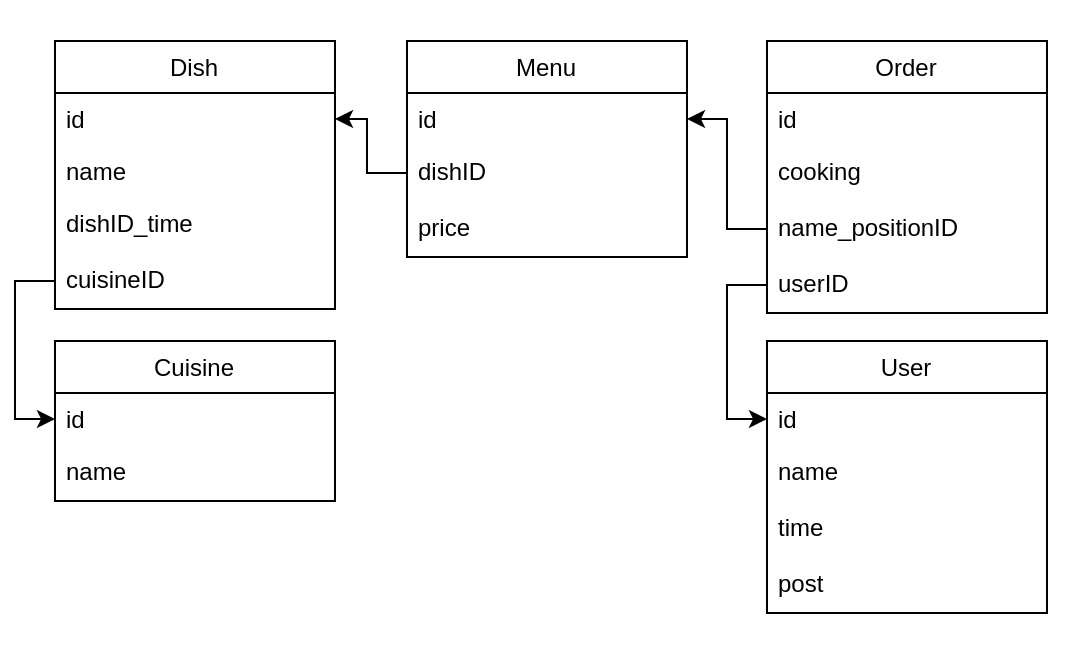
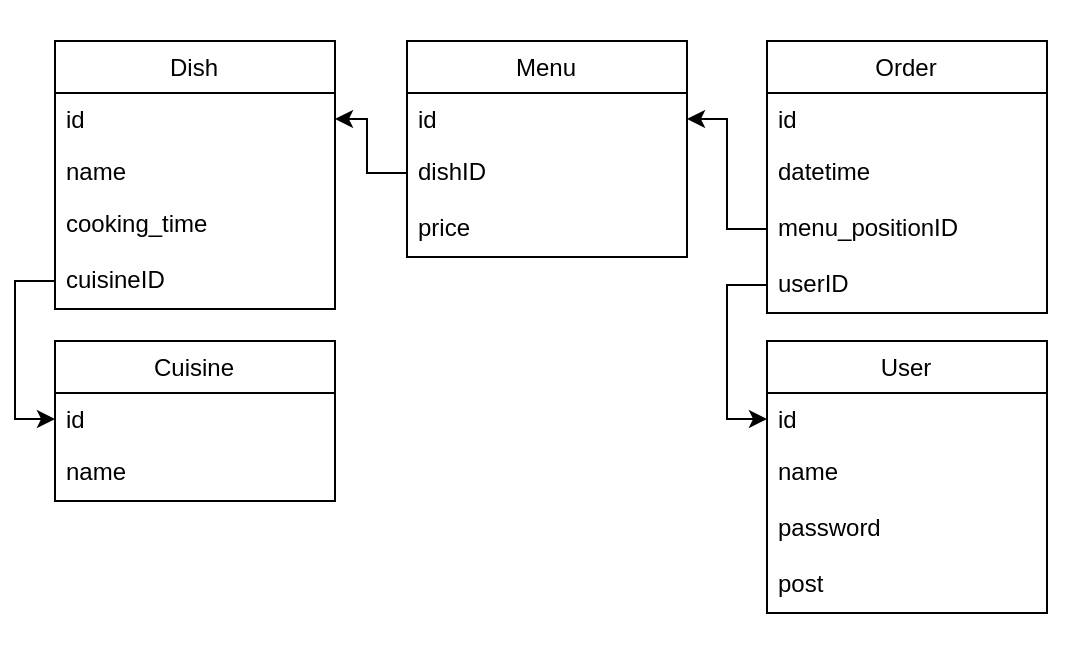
node "cooking": label "cooking" -> "datetime"
node "dishID_time": label "dishID_time" -> "cooking_time"
node "name_positionID": label "name_positionID" -> "menu_positionID"
node "time": label "time" -> "password"
